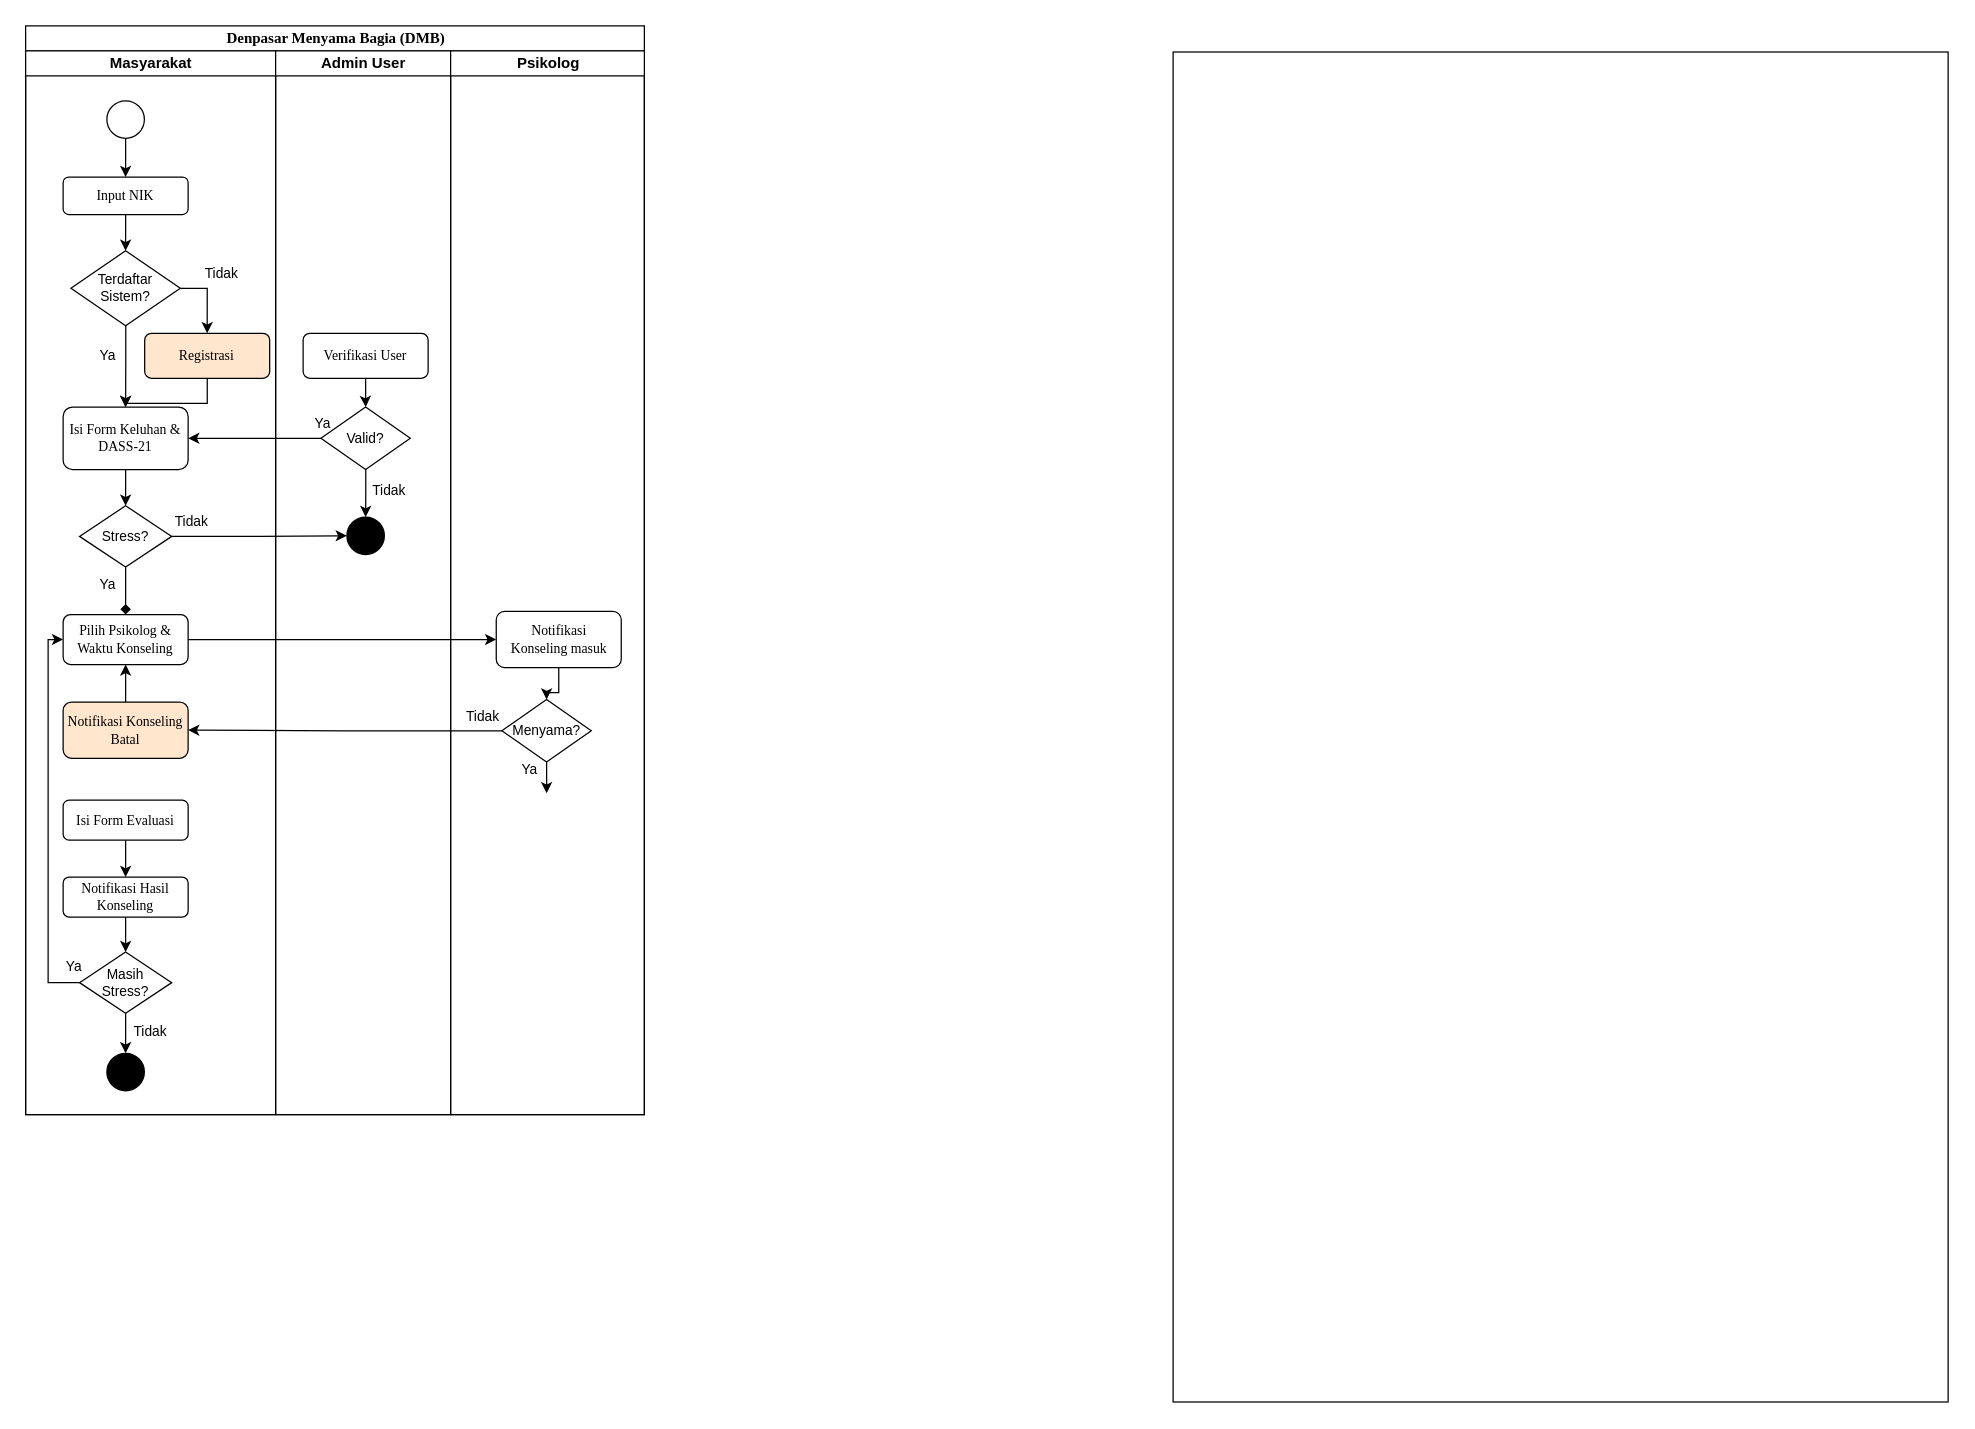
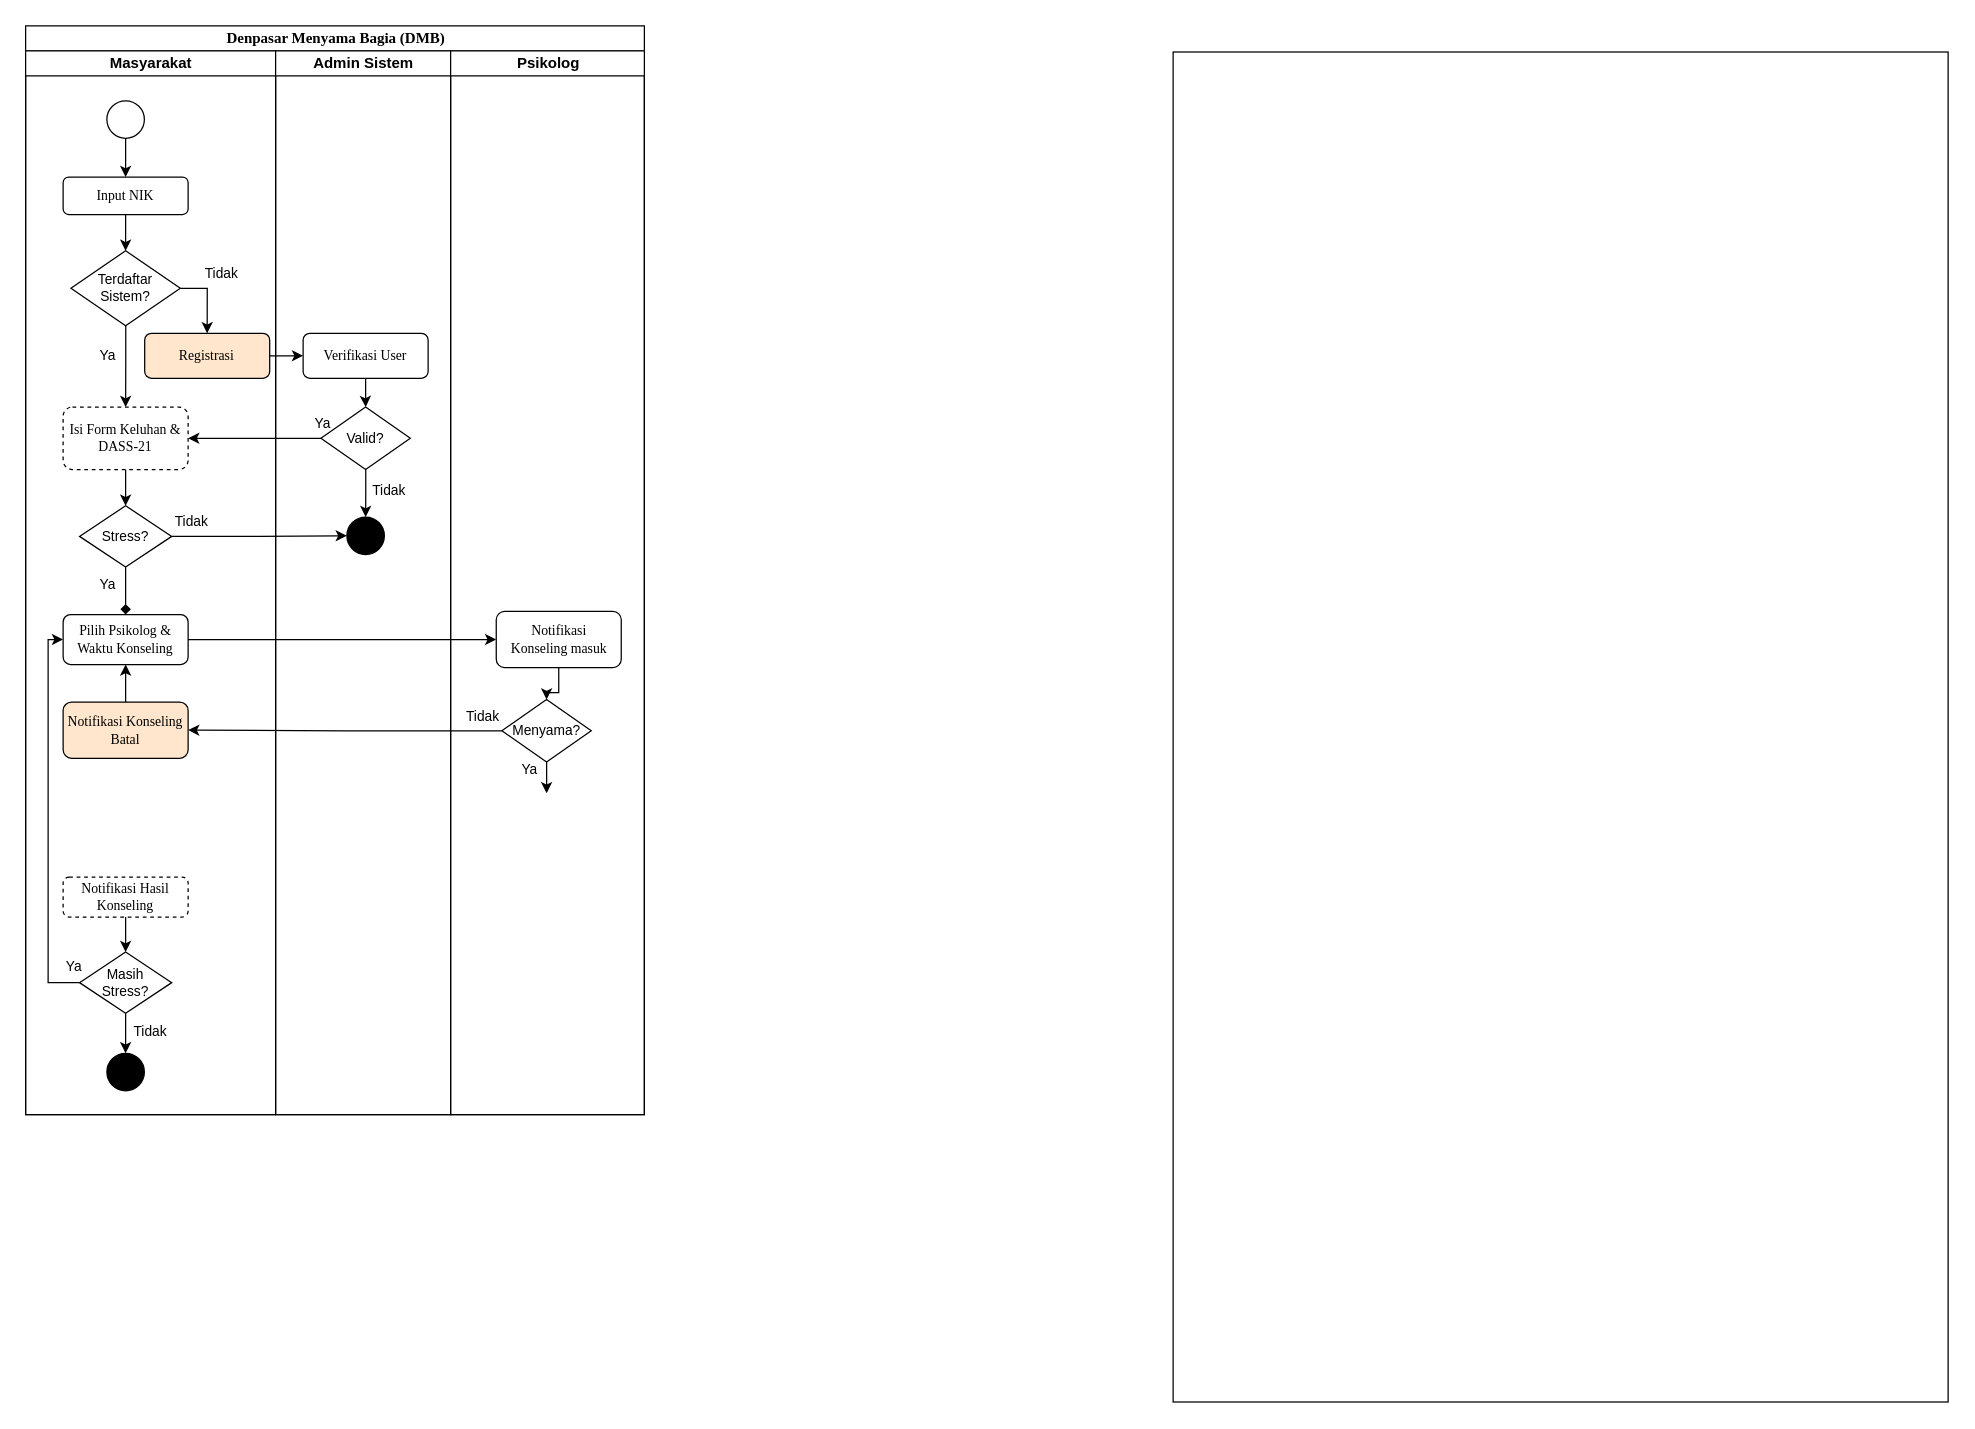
node "Admin User": label "Admin User" -> "Admin Sistem"
edge "Registrasi" -> "Isi Form Keluhan & DASS-21": now "Registrasi" -> "Verifikasi User"
node "Isi Form Keluhan & DASS-21": style solid -> dashed
node "Isi Form Evaluasi": removed
edge "Isi Form Evaluasi" -> "Notifikasi Hasil Konseling": removed
node "Notifikasi Hasil Konseling": style solid -> dashed
